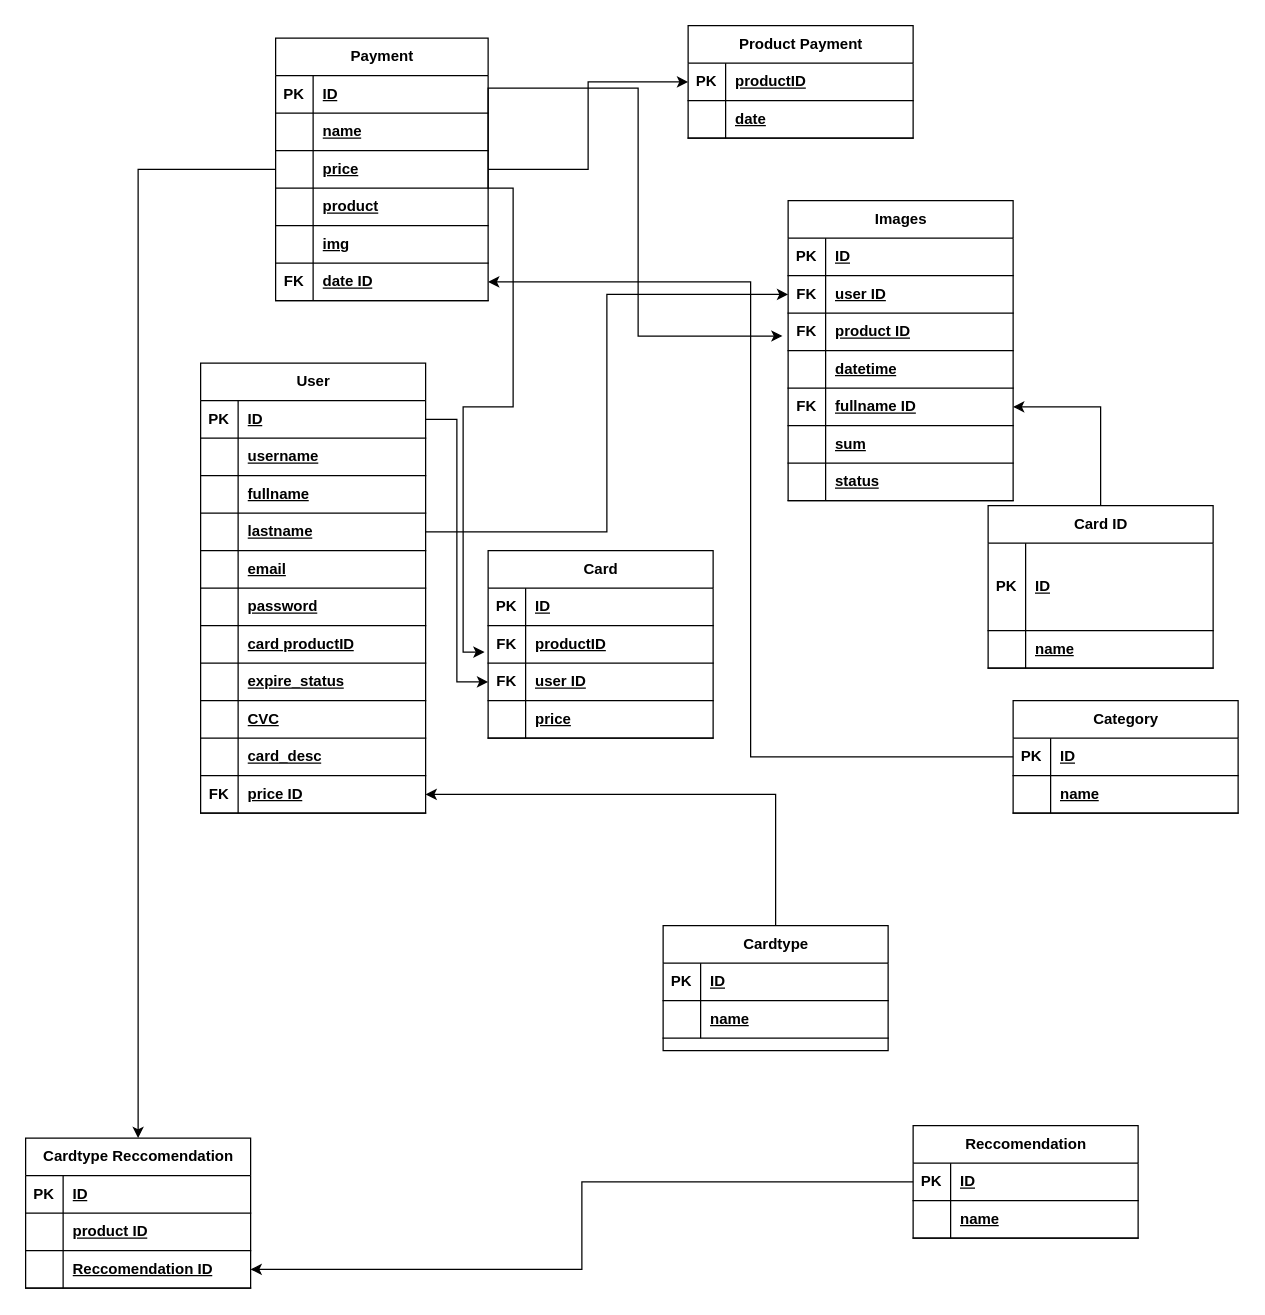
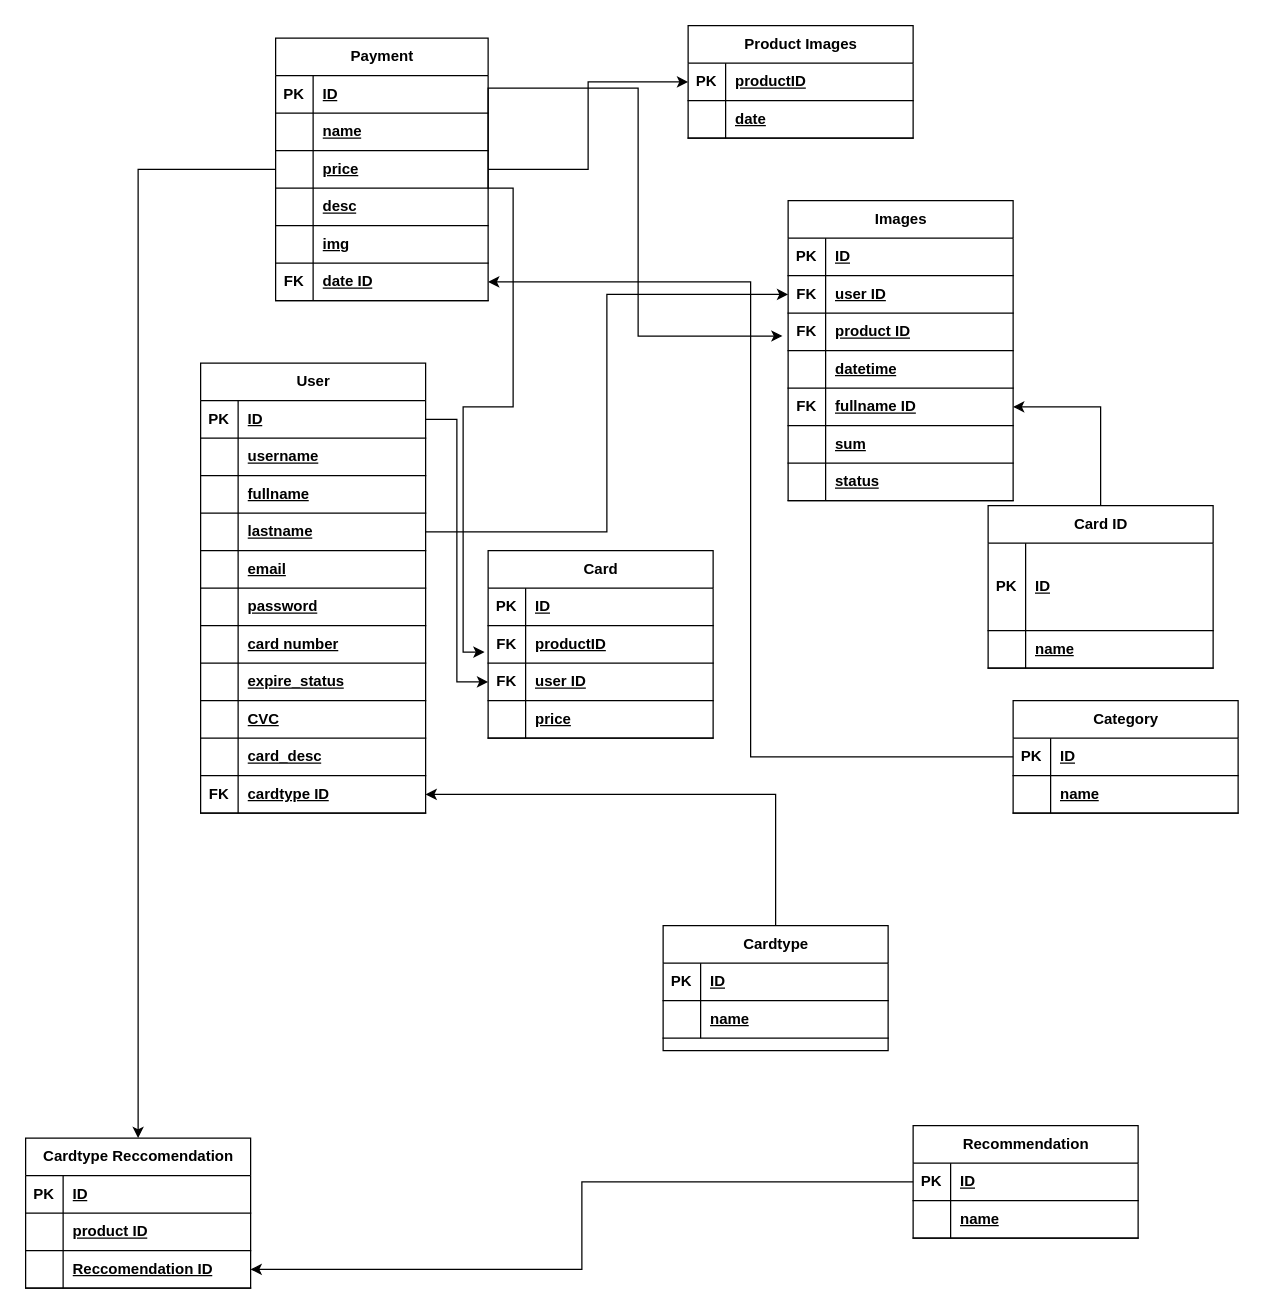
node "Product Payment": label "Product Payment" -> "Product Images"
node "product": label "product" -> "desc"
node "card productID": label "card productID" -> "card number"
node "price ID": label "price ID" -> "cardtype ID"
node "Reccomendation": label "Reccomendation" -> "Recommendation"
